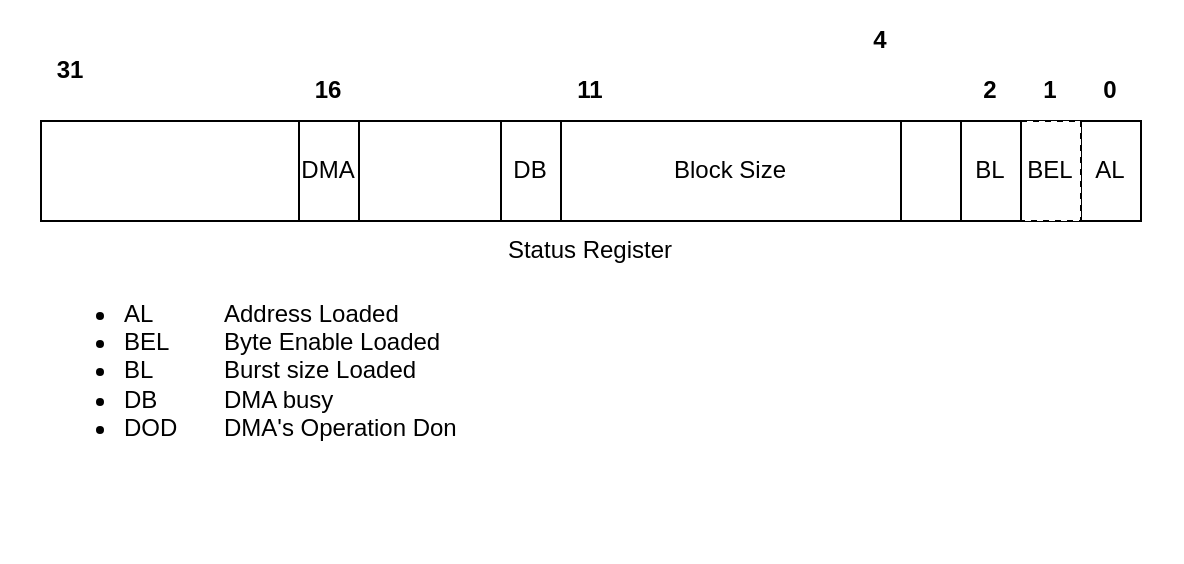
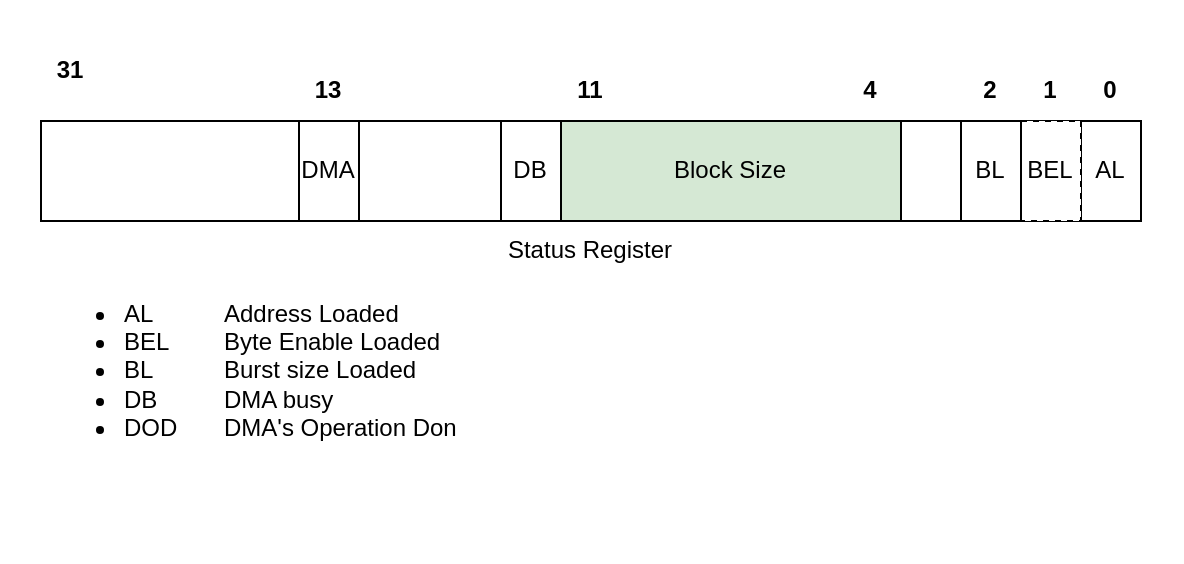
node "4": moved (881, 41) -> (871, 91)
node "16": label "16" -> "13"
node "Block Size": fillcolor #ffffff -> #d5e8d4
